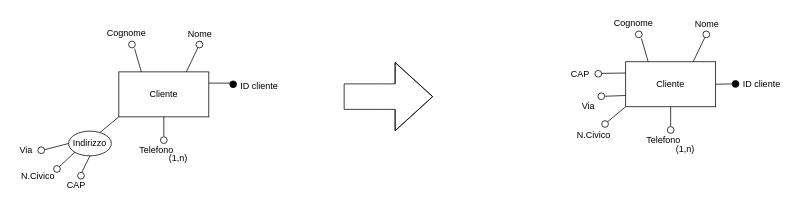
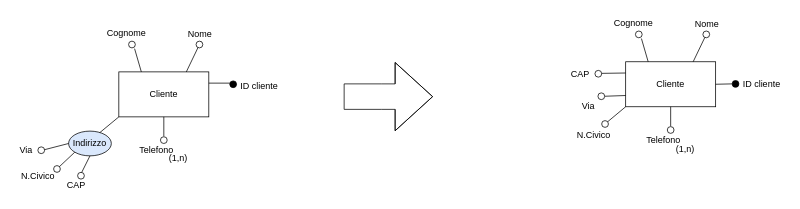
node "Indirizzo": fillcolor #ffffff -> #dae8fc
